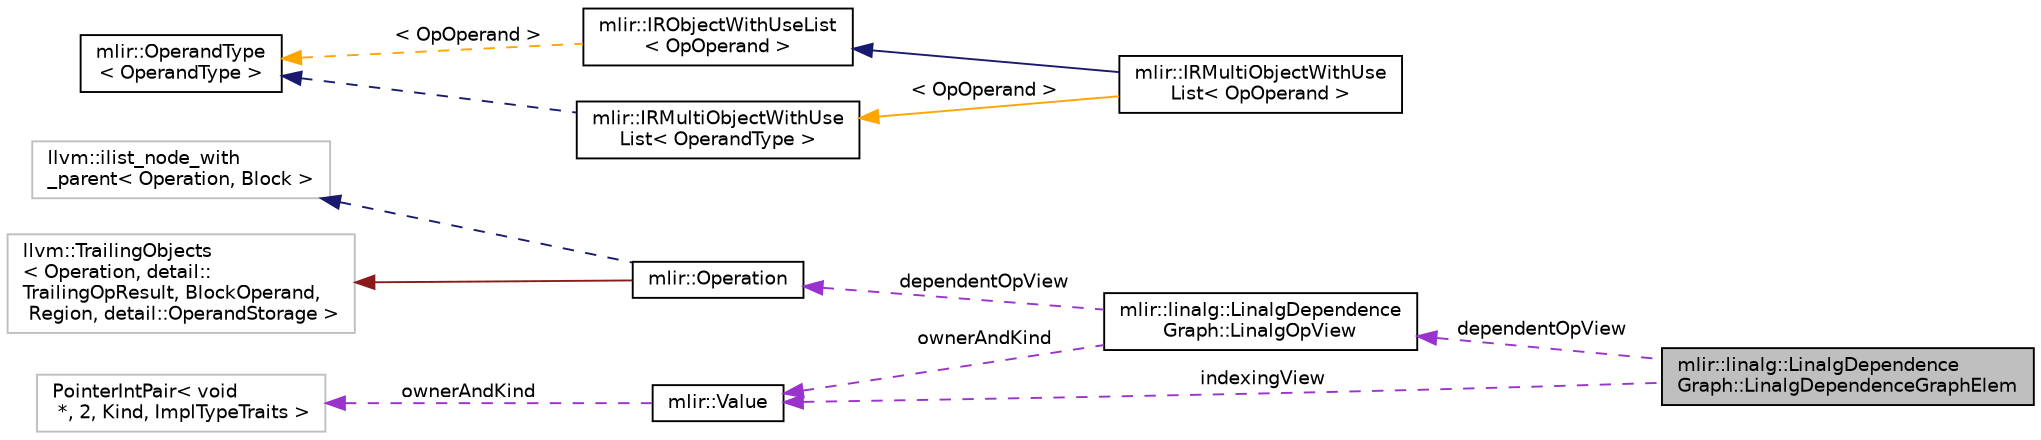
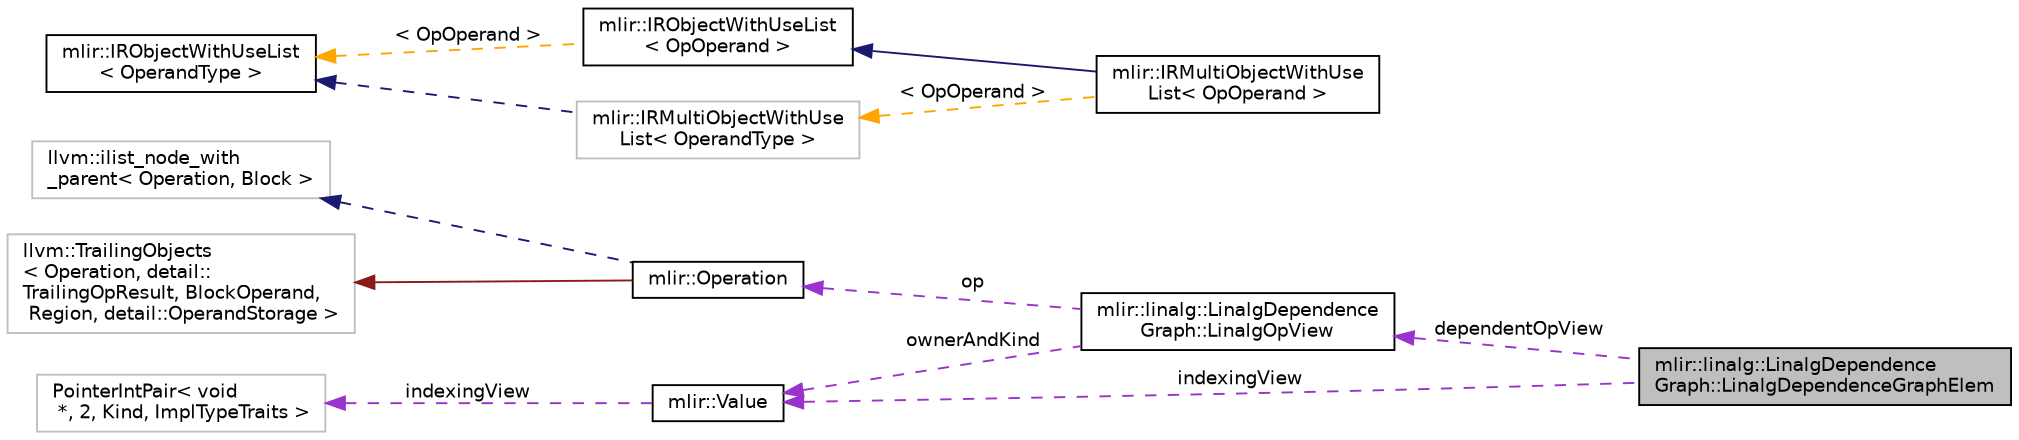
node "mlir::OperandType < OperandType >": label "mlir::OperandType < OperandType >" -> "mlir::IRObjectWithUseList < OperandType >"
edge "mlir::IRMultiObjectWithUse List< OpOperand >" -> "mlir::IRMultiObjectWithUse List< OperandType >": style solid -> dashed
node "mlir::IRMultiObjectWithUse List< OperandType >": color black -> grey75
edge "mlir::linalg::LinalgDependence Graph::LinalgOpView" -> "mlir::Operation": label " dependentOpView" -> " op"
edge "mlir::Value" -> "PointerIntPair< void *, 2, Kind, ImplTypeTraits >": label " ownerAndKind" -> " indexingView"
